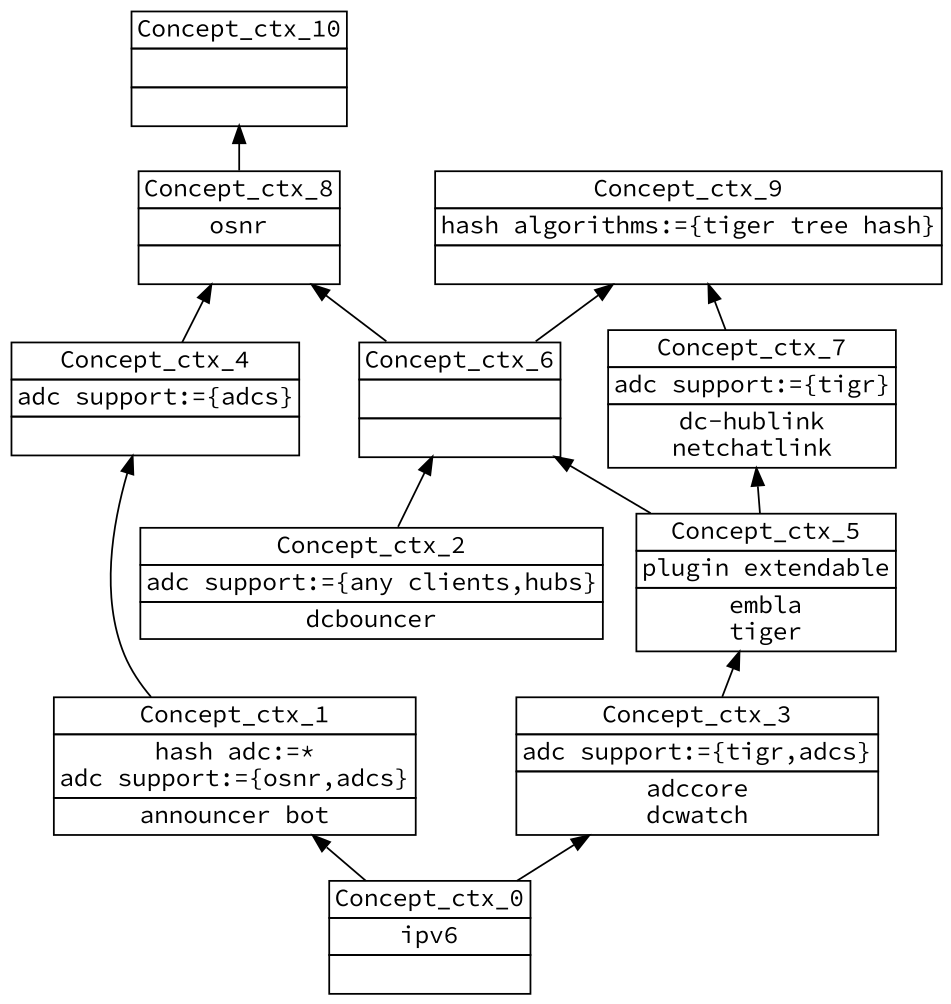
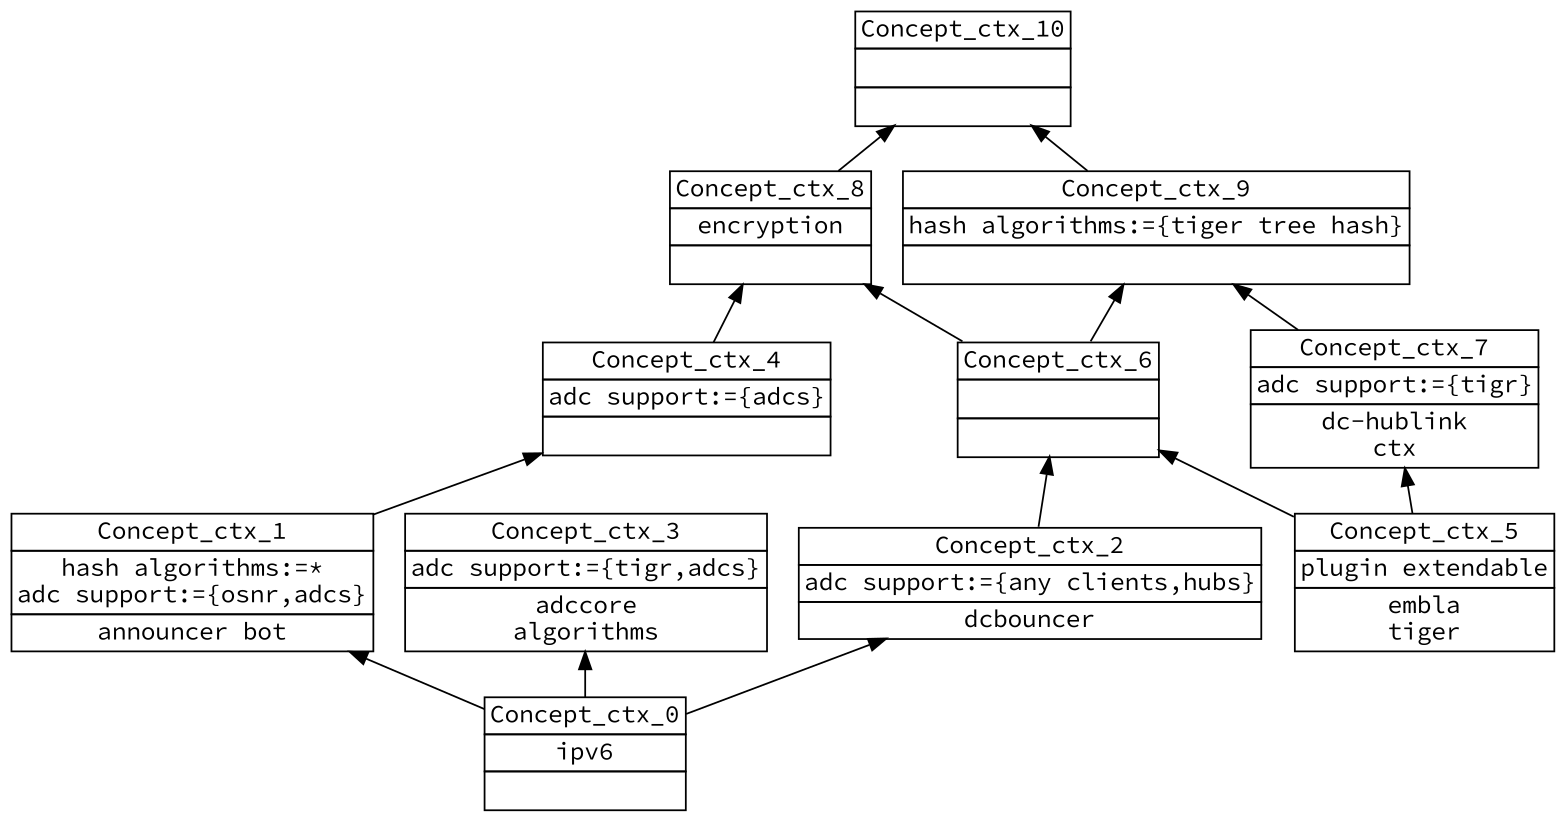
edge "Concept_ctx_9" -> "Concept_ctx_10": added
node "Concept_ctx_8": text "osnr" -> "encryption"
node "Concept_ctx_7": text "netchatlink" -> "ctx"
edge "Concept_ctx_0" -> "Concept_ctx_2": added
edge "Concept_ctx_3" -> "Concept_ctx_5": removed
node "Concept_ctx_1": text "hash adc:=*" -> "hash algorithms:=*"
node "Concept_ctx_3": text "dcwatch" -> "algorithms"
